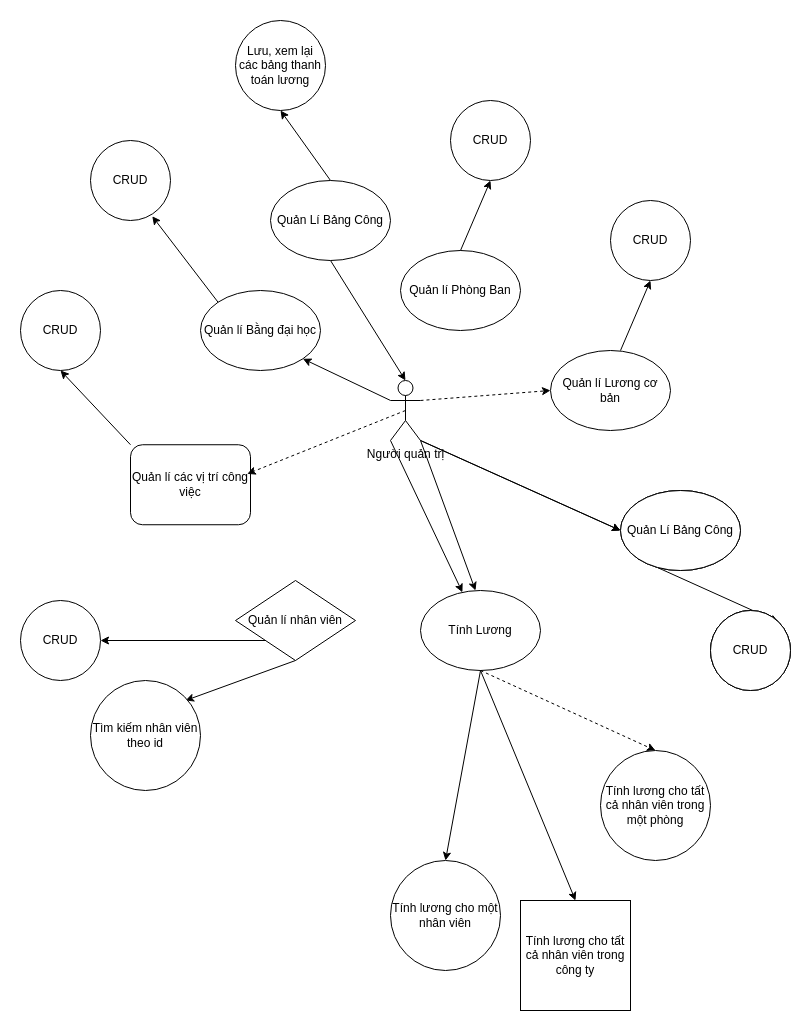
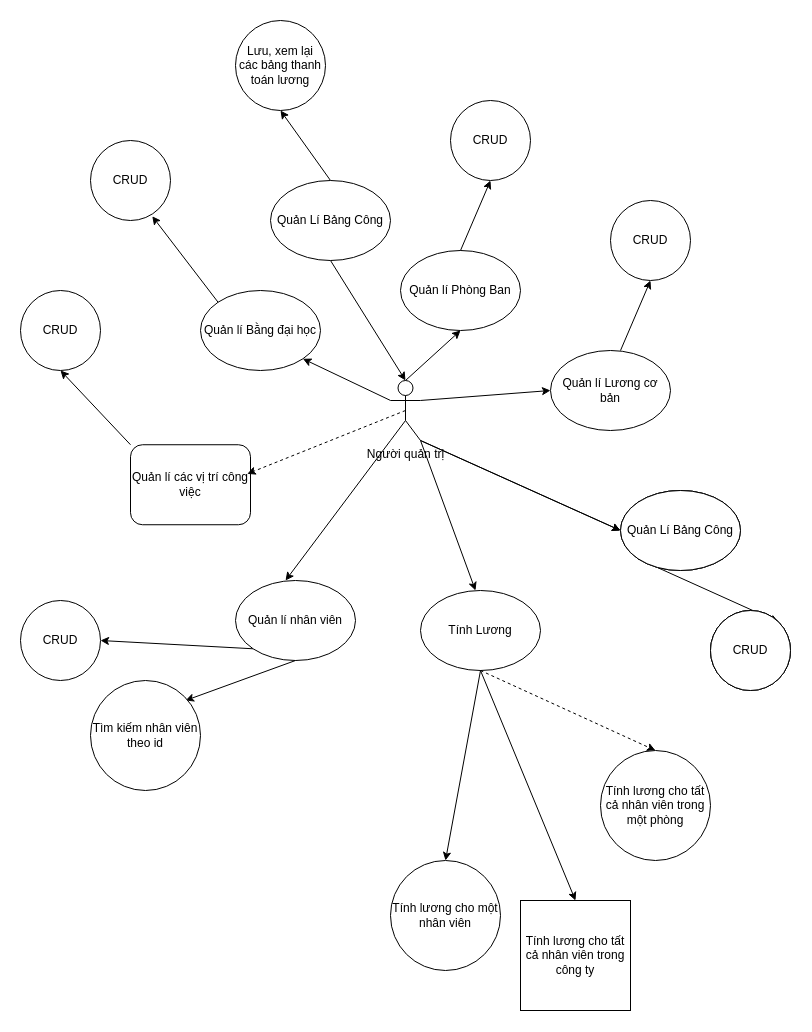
edge "Người quản trị" -> "Quản lí Phòng Ban": added
edge "Người quản trị" -> "Quản lí Lương cơ bản": style dashed -> solid
edge "Người quản trị" -> "Tính Lương": now "Người quản trị" -> "Quản lí nhân viên"
node "Quản lí nhân viên": shape diamond -> ellipse
